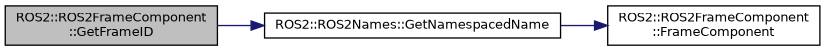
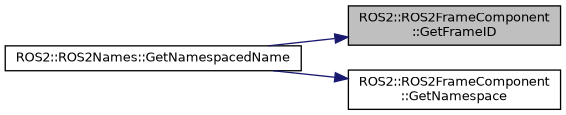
edge "ROS2::ROS2FrameComponent ::GetFrameID" -> "ROS2::ROS2Names::GetNamespacedName": reversed
node "ROS2::ROS2FrameComponent ::FrameComponent": label "ROS2::ROS2FrameComponent ::FrameComponent" -> "ROS2::ROS2FrameComponent ::GetNamespace"
